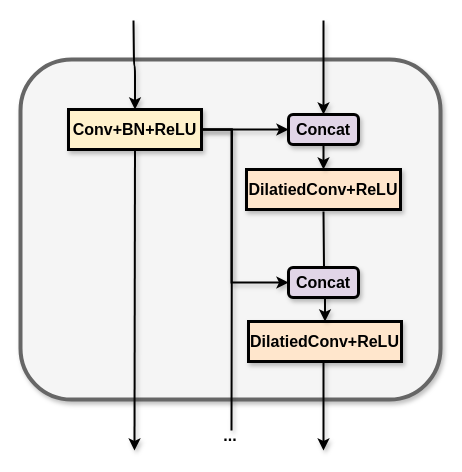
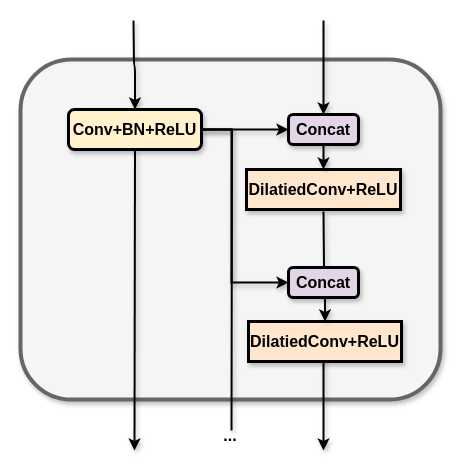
node "Conv+BN+ReLU": shape rectangle -> rounded rectangle
